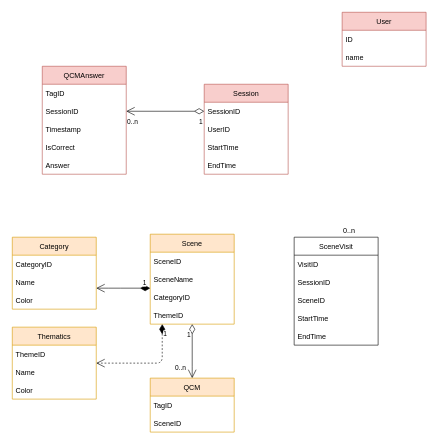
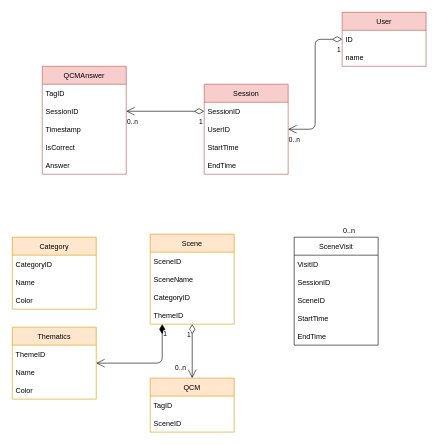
edge "ID" -- "UserID": added, labels "1", "0..n"
edge "Category" -- "Scene": removed, label "1"
edge "Scene" -- "Thematics": style dashed -> solid
